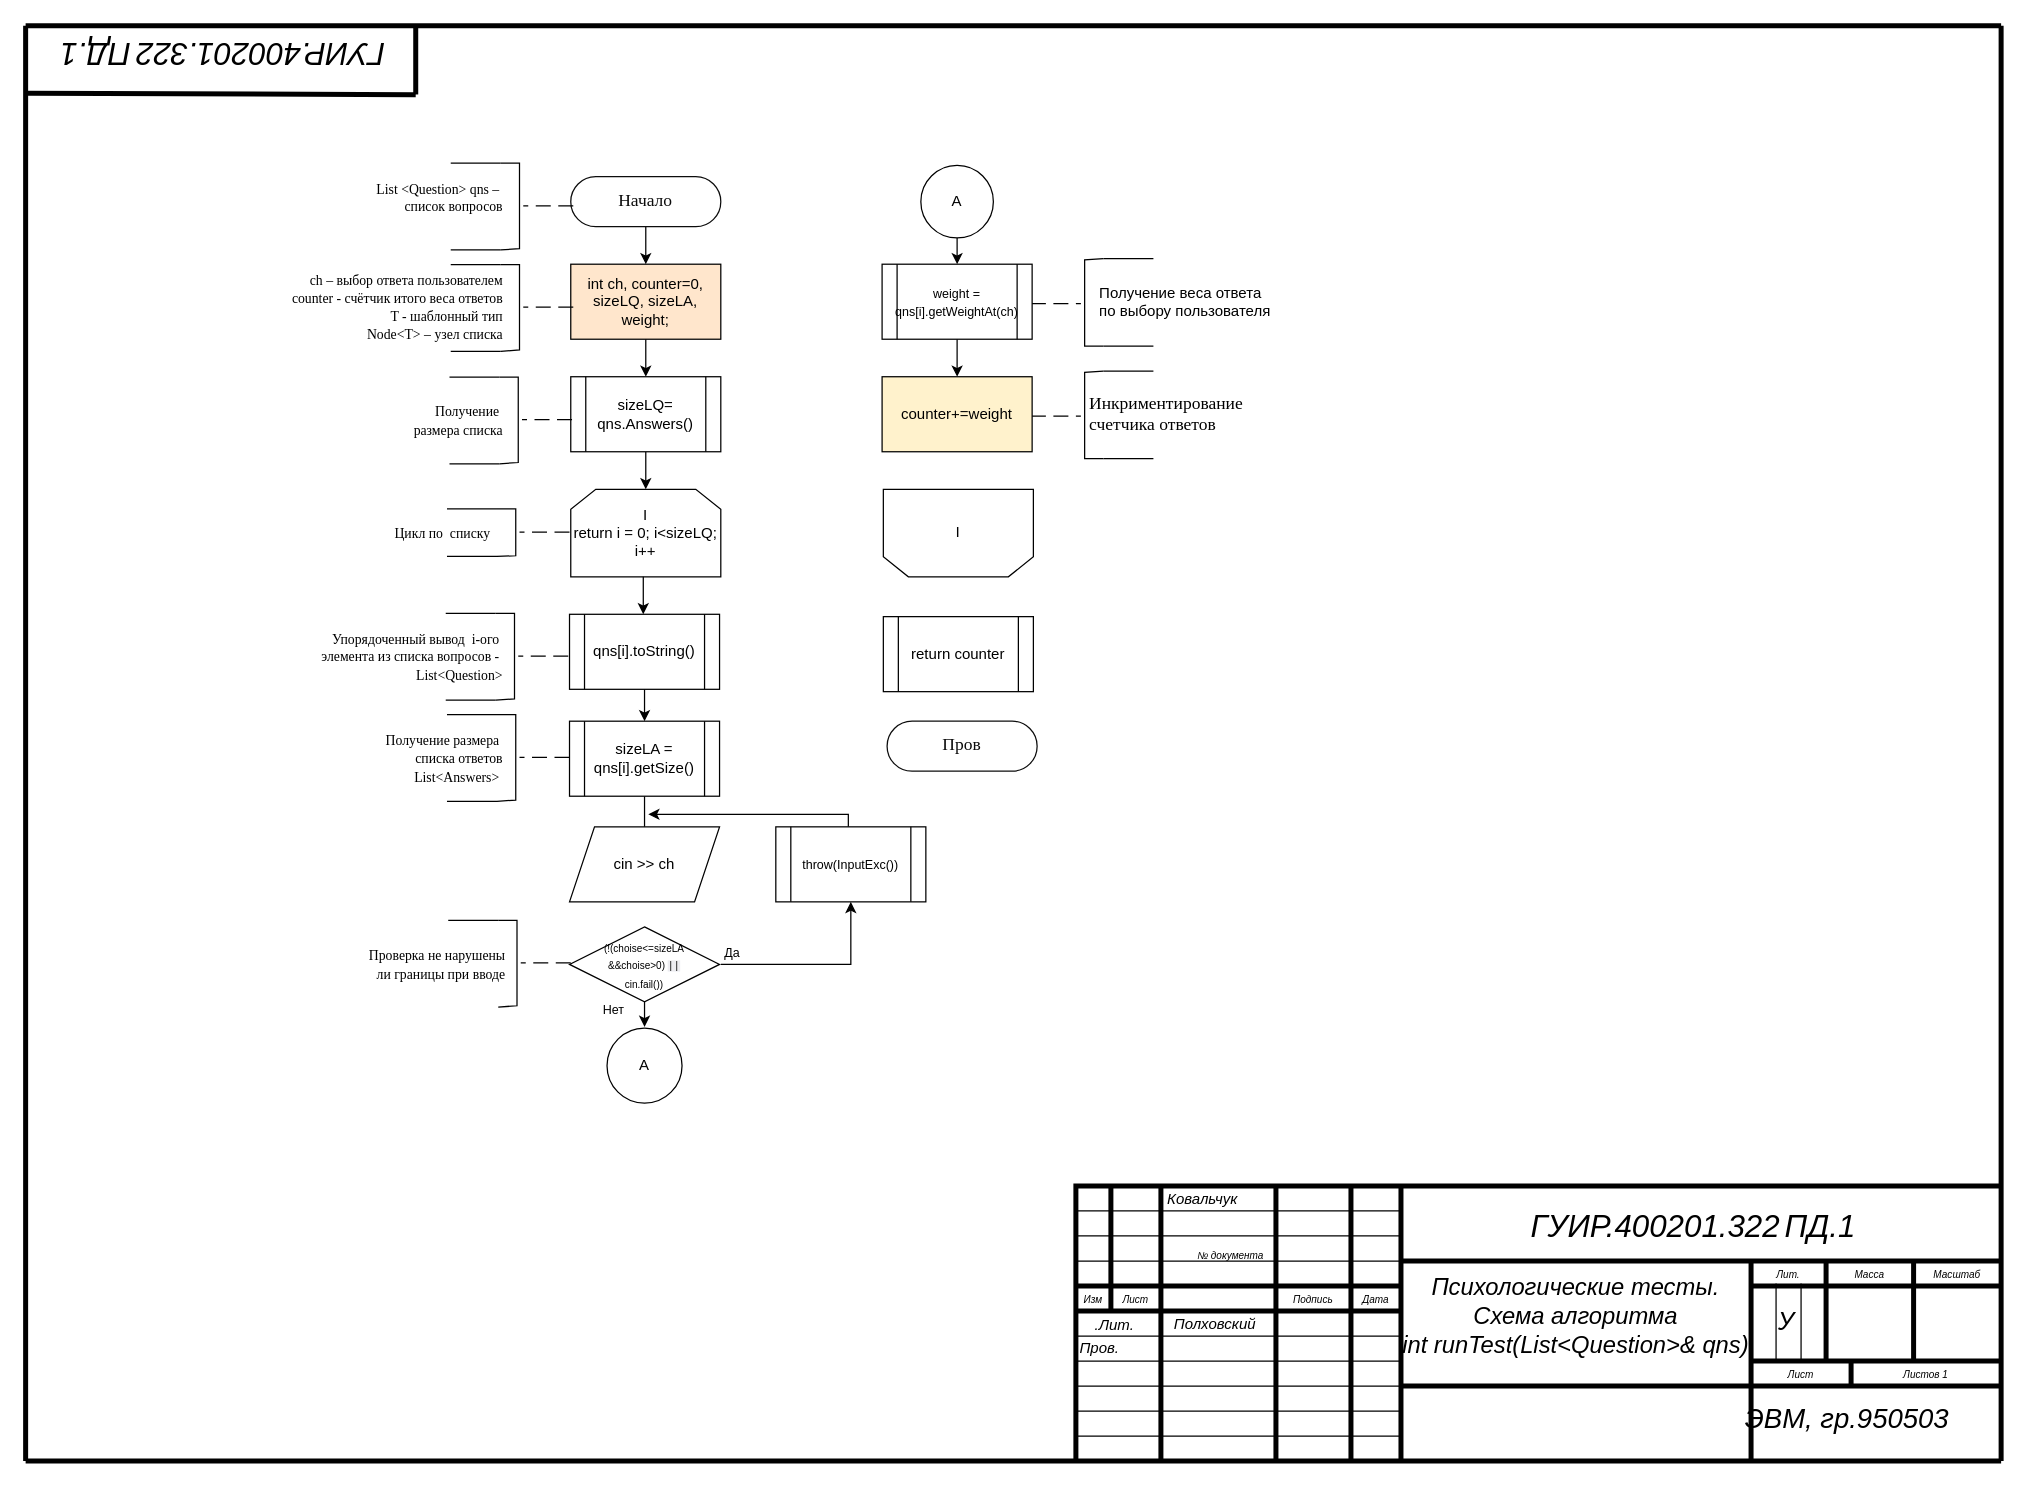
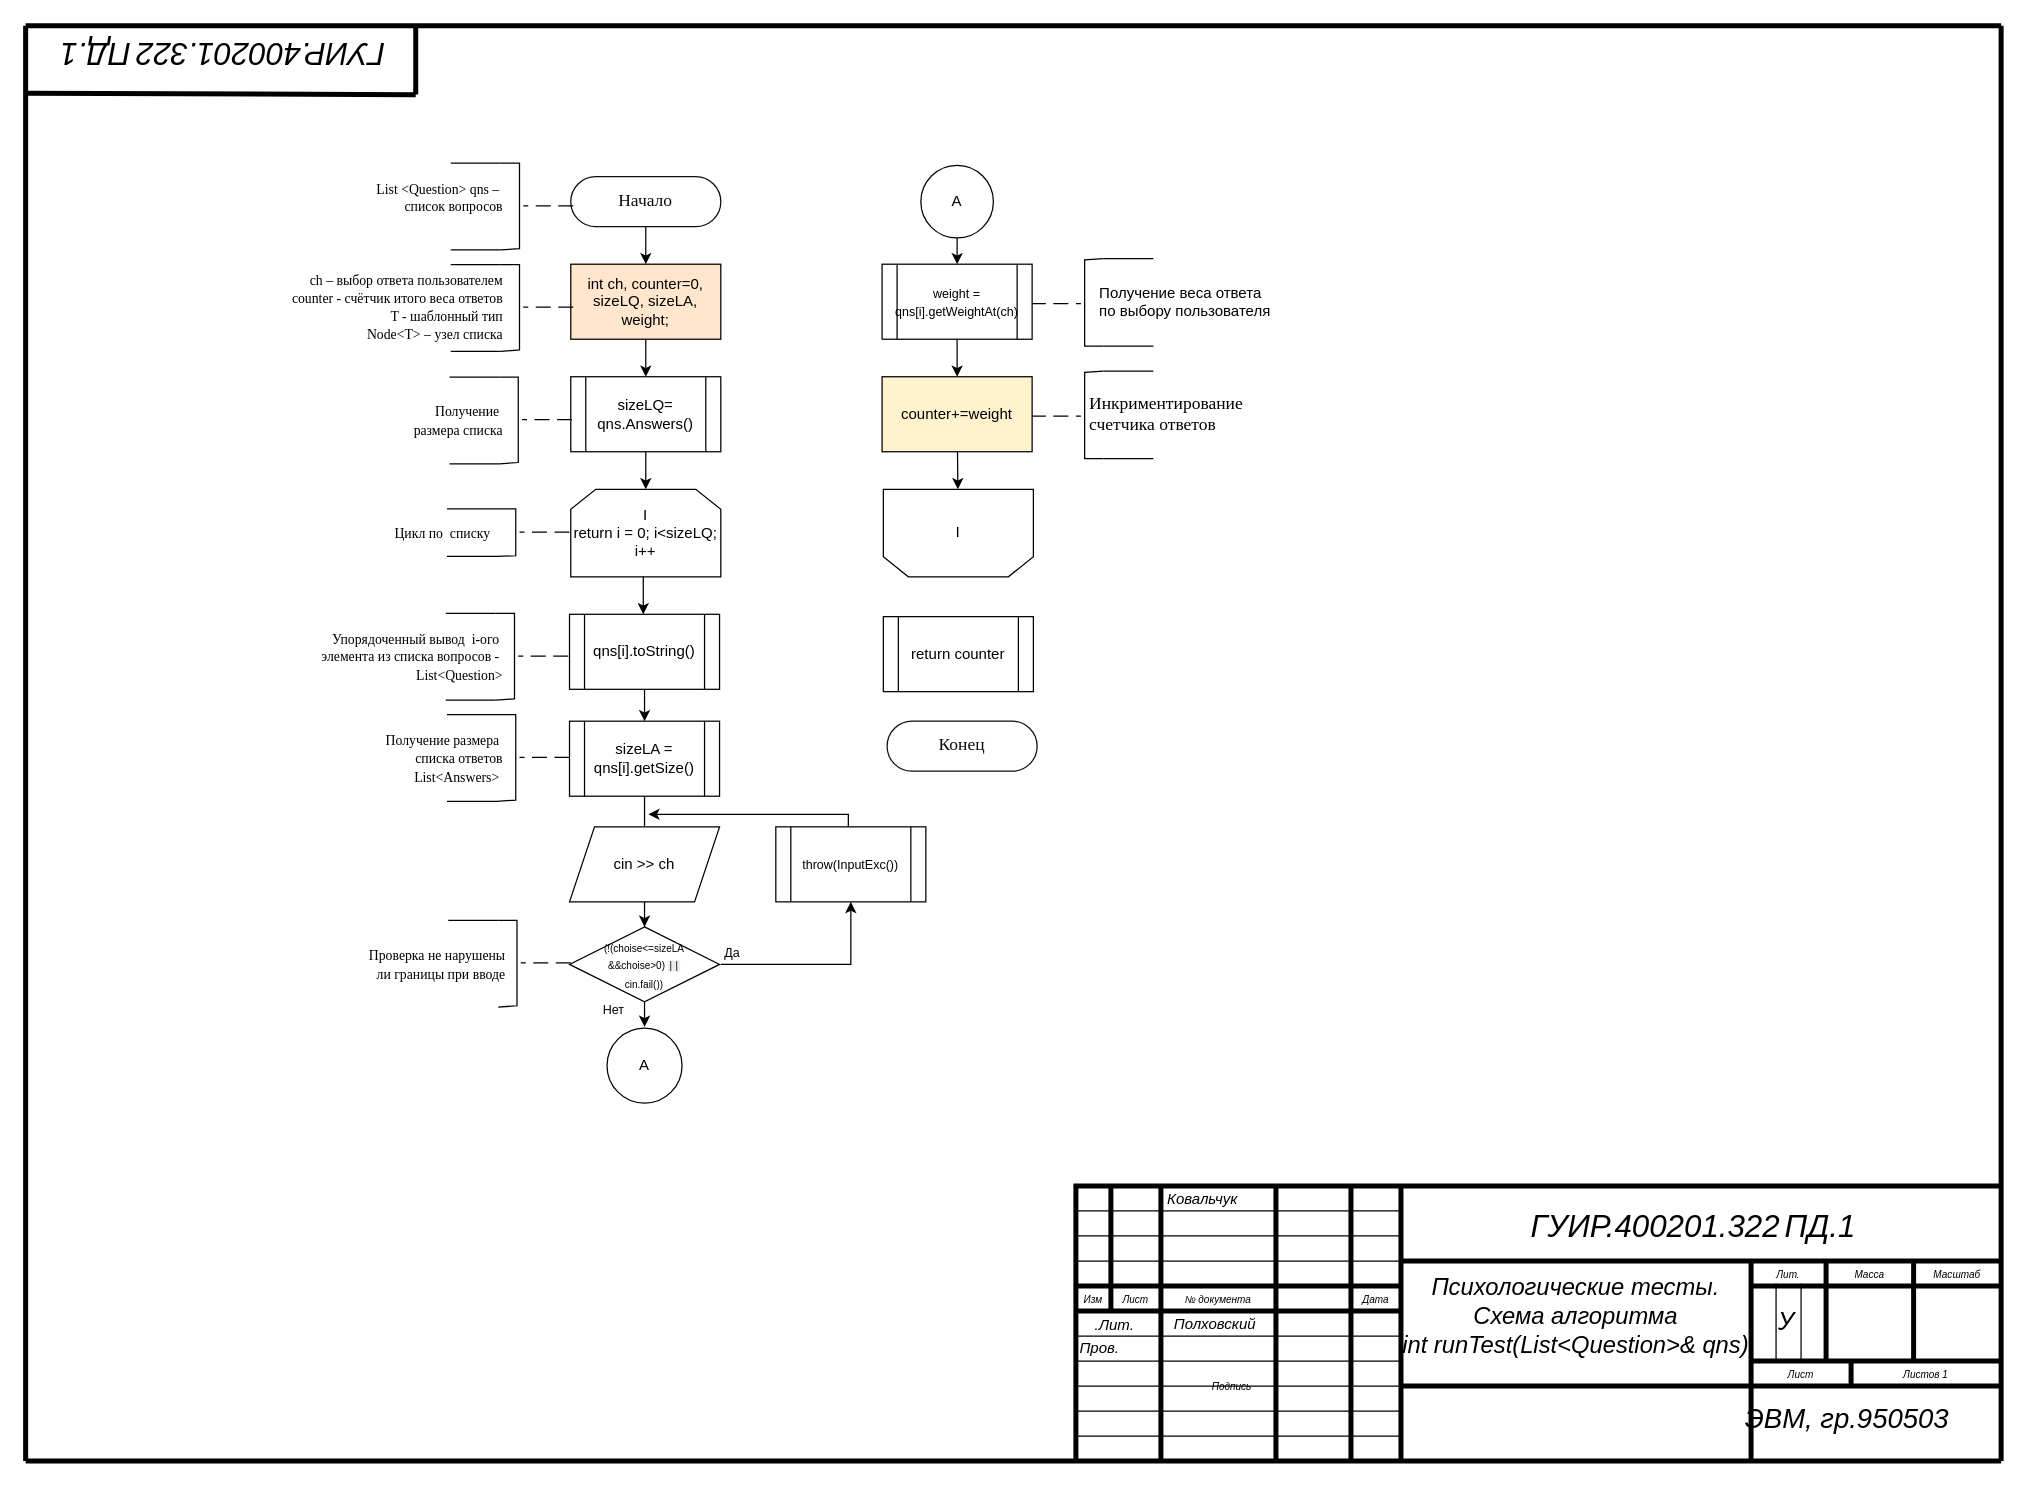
edge "counter+=weight" -> "I": added
node "Пров": label "Пров" -> "Конец"
edge "сin >> ch" -> "(!(choise<=sizeLA &&choise>0) || cin.fail())": added
node "№ документа": moved (1231, 1254) -> (1218, 1298)
node "Подпись": moved (1313, 1298) -> (1232, 1386)
